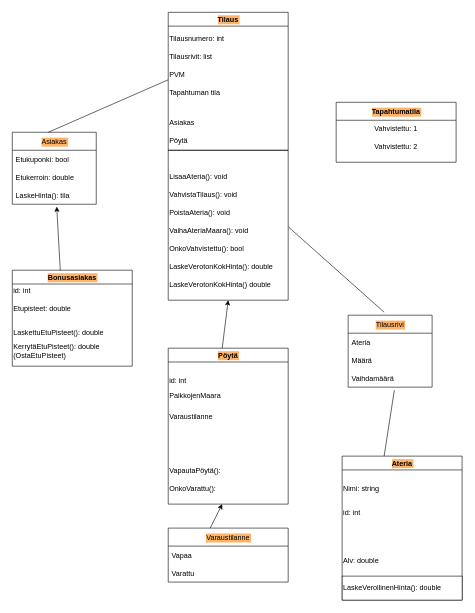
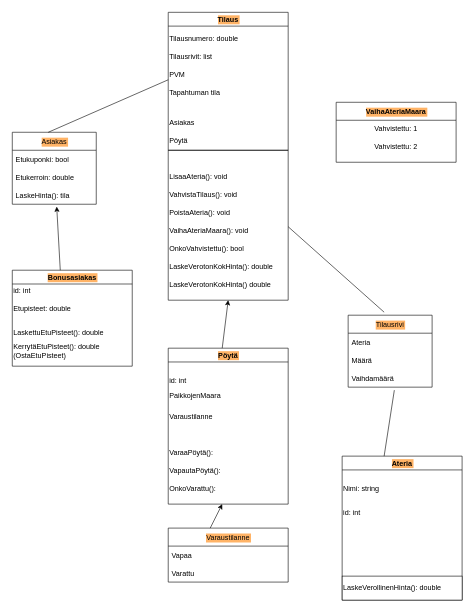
node "Tilausnumero: int": label "Tilausnumero: int" -> "Tilausnumero: double"
node "Tapahtumatila": label "Tapahtumatila" -> "VaihaAteriaMaara"
node "VaraaPöytä():": added
node "Alv: double": removed
